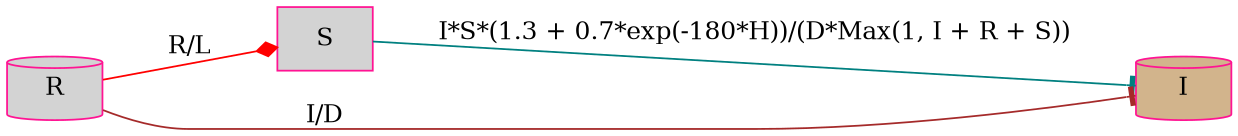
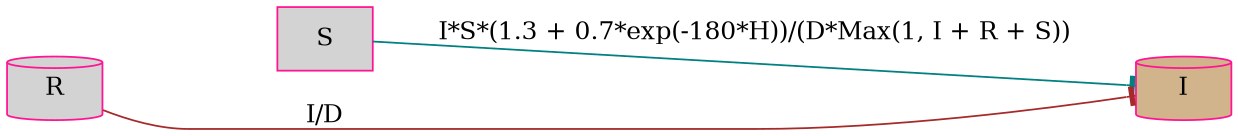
edge "R" -> "S": removed, label "R/L"
